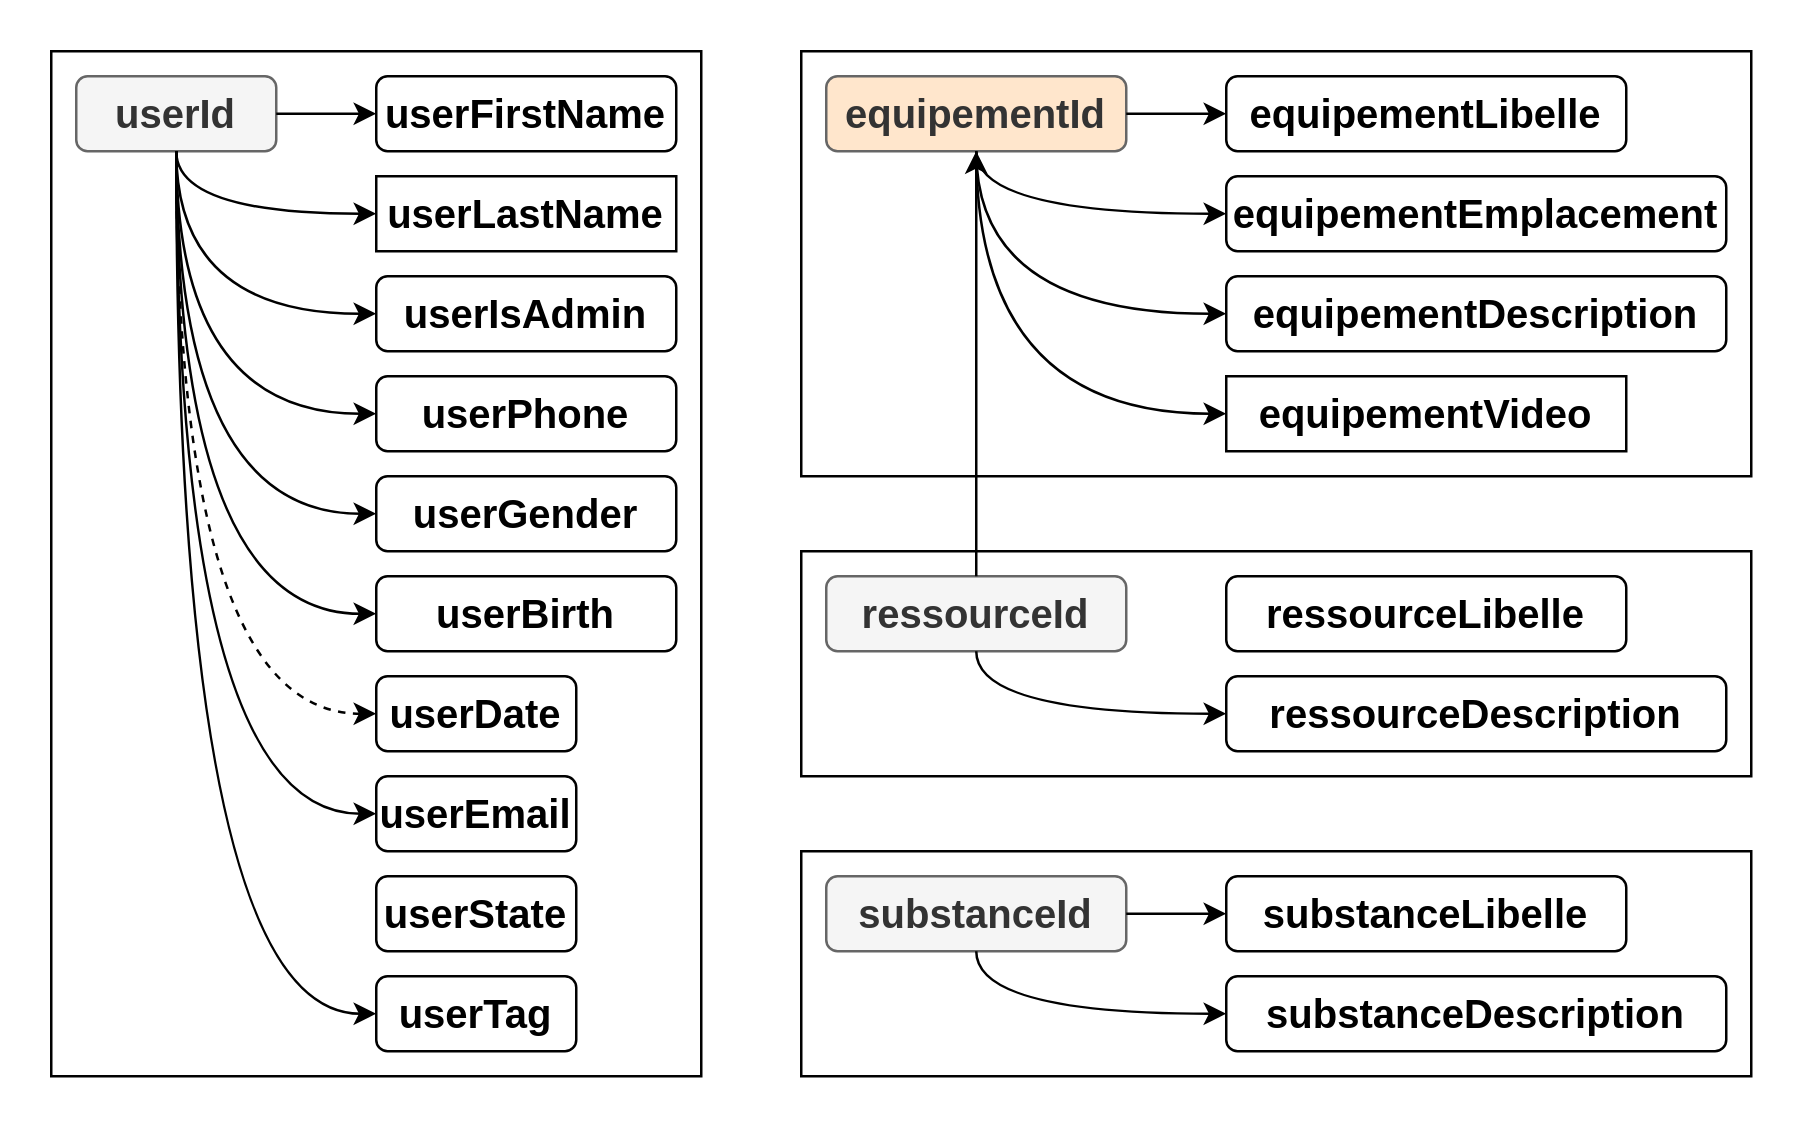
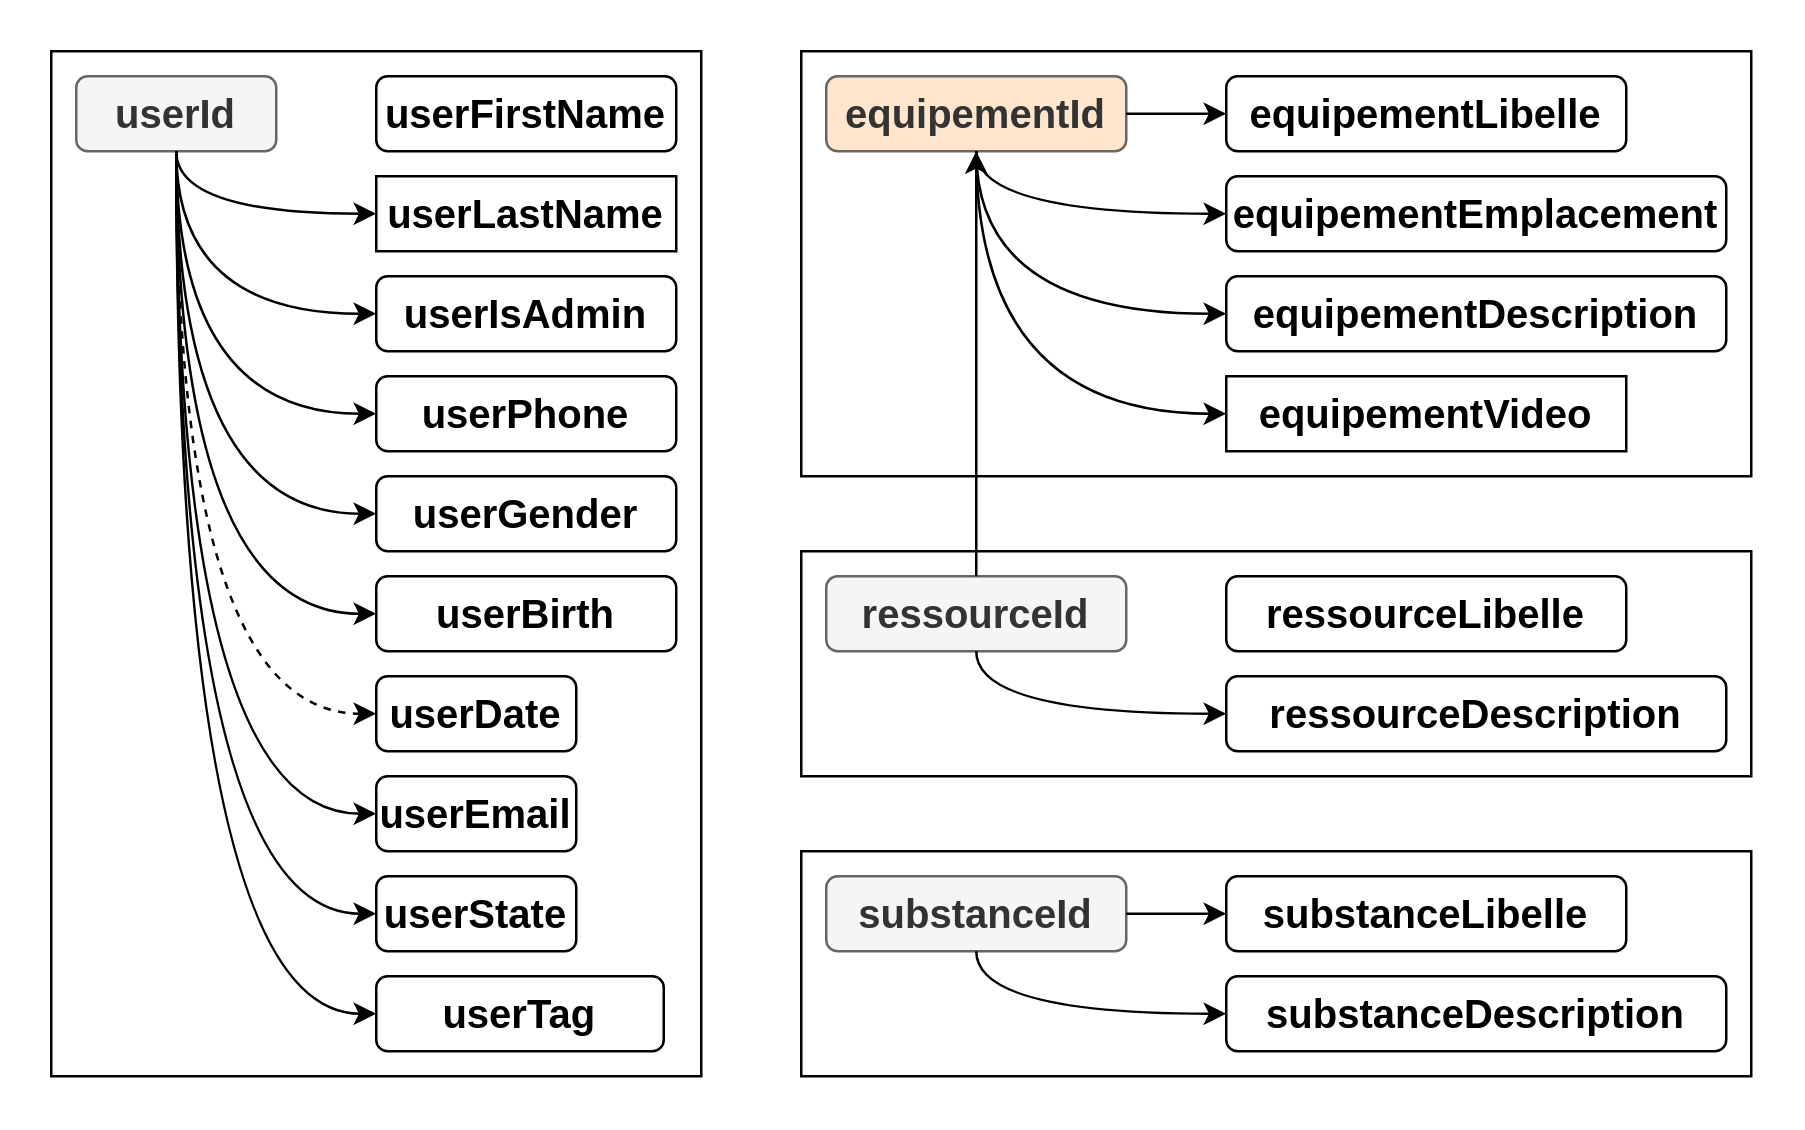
edge "userId" -> "userFirstName": removed
edge "userId" -> "userState": added
node "userTag": size 200x75 -> 288x75
